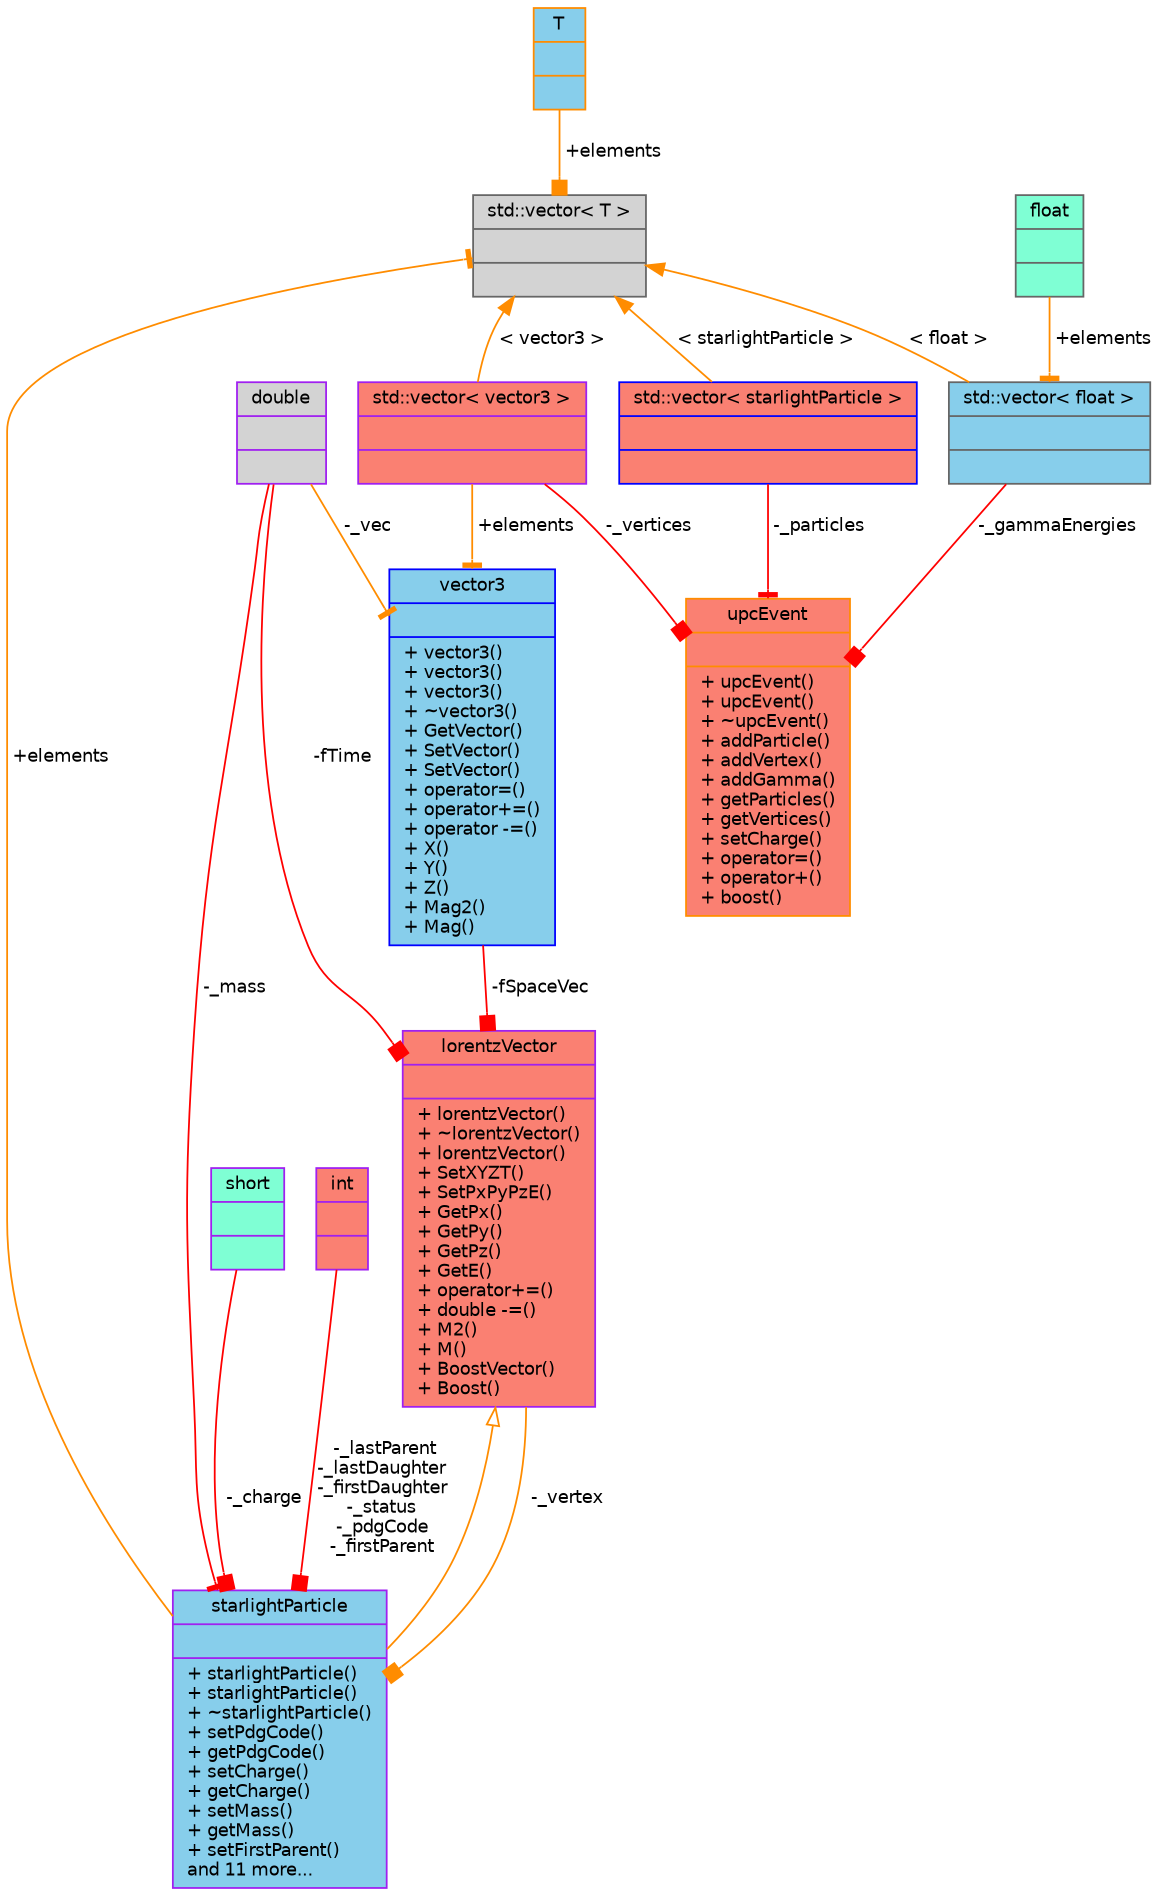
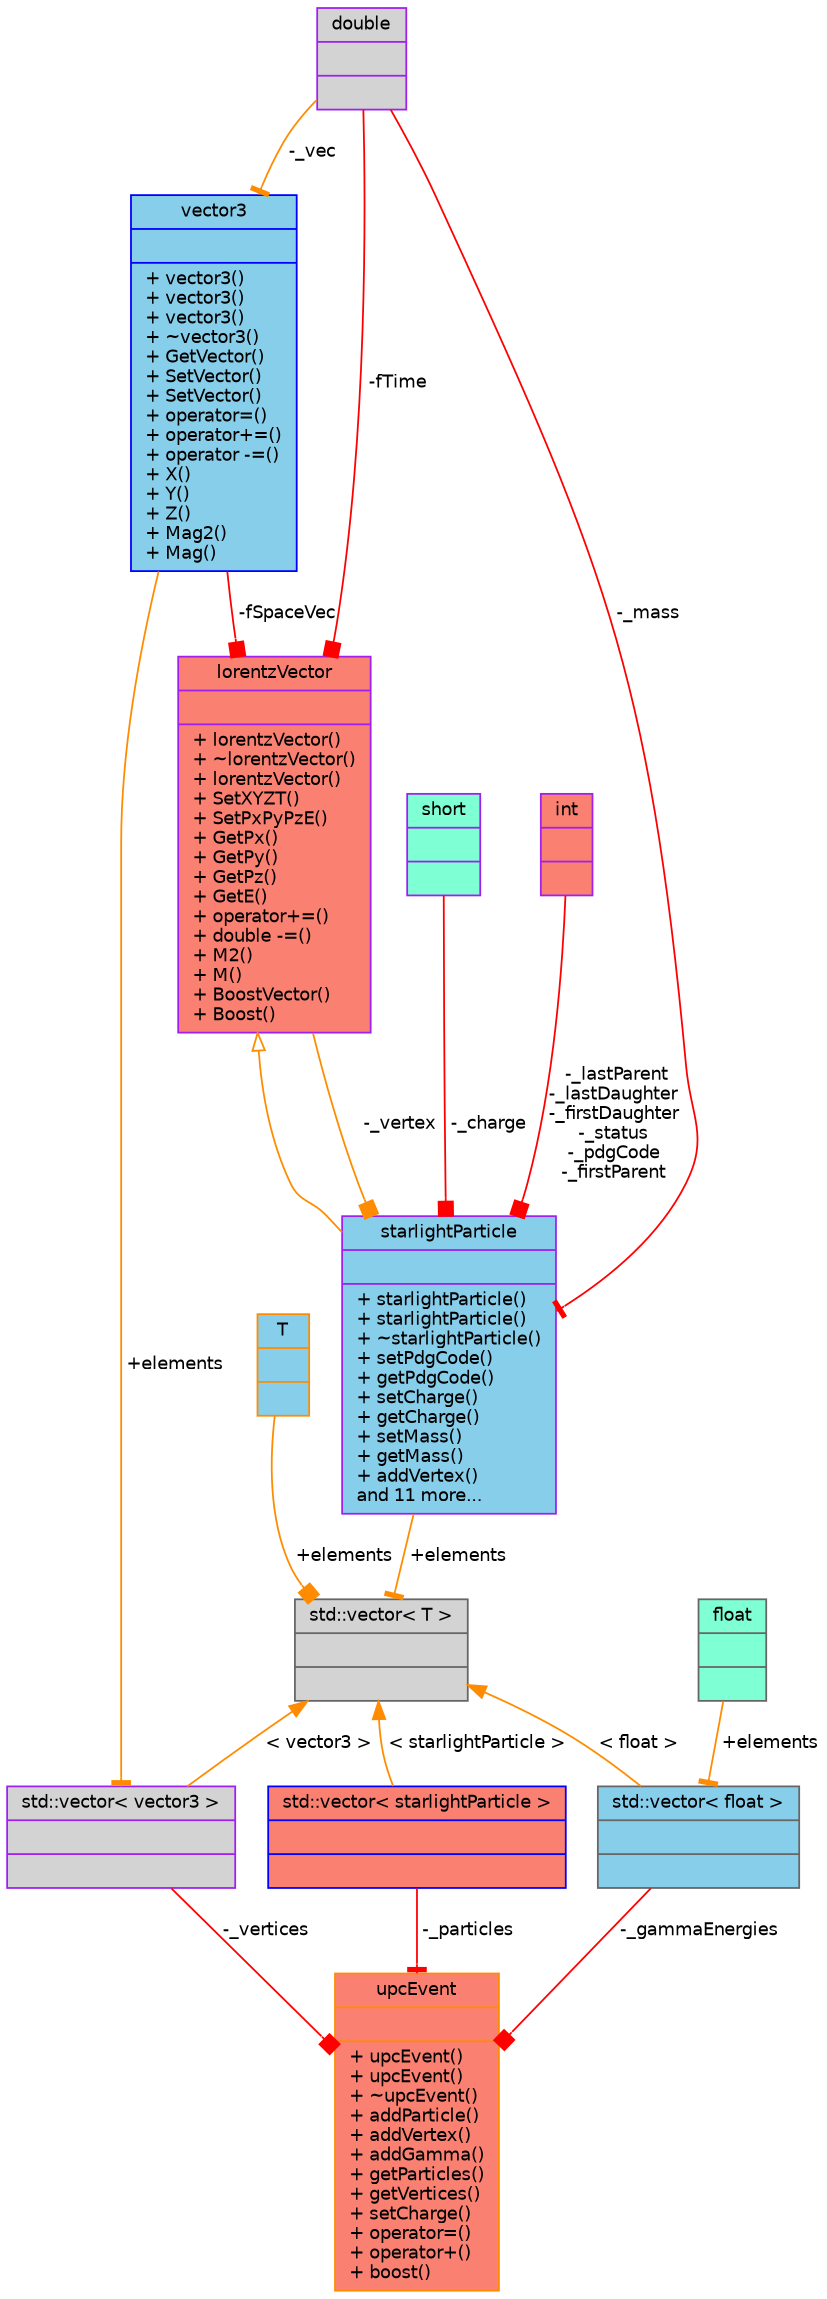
node "std::vector< vector3 >": fillcolor salmon -> lightgrey
edge "std::vector< vector3 >" -> "vector3": reversed
node "starlightParticle": text "+ setFirstParent()" -> "+ addVertex()"
